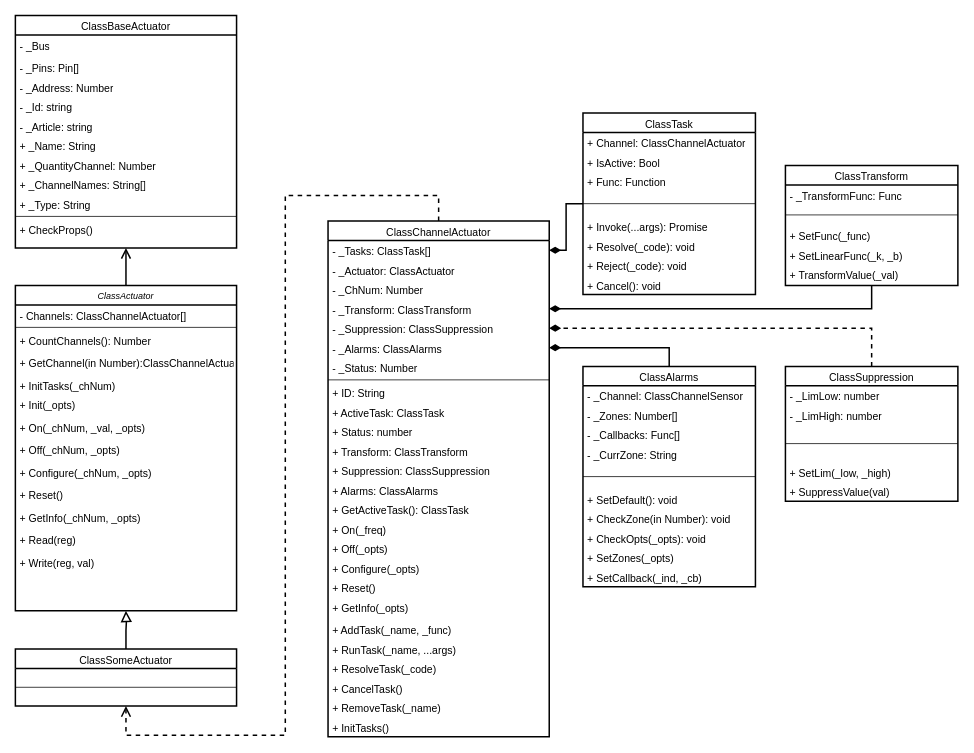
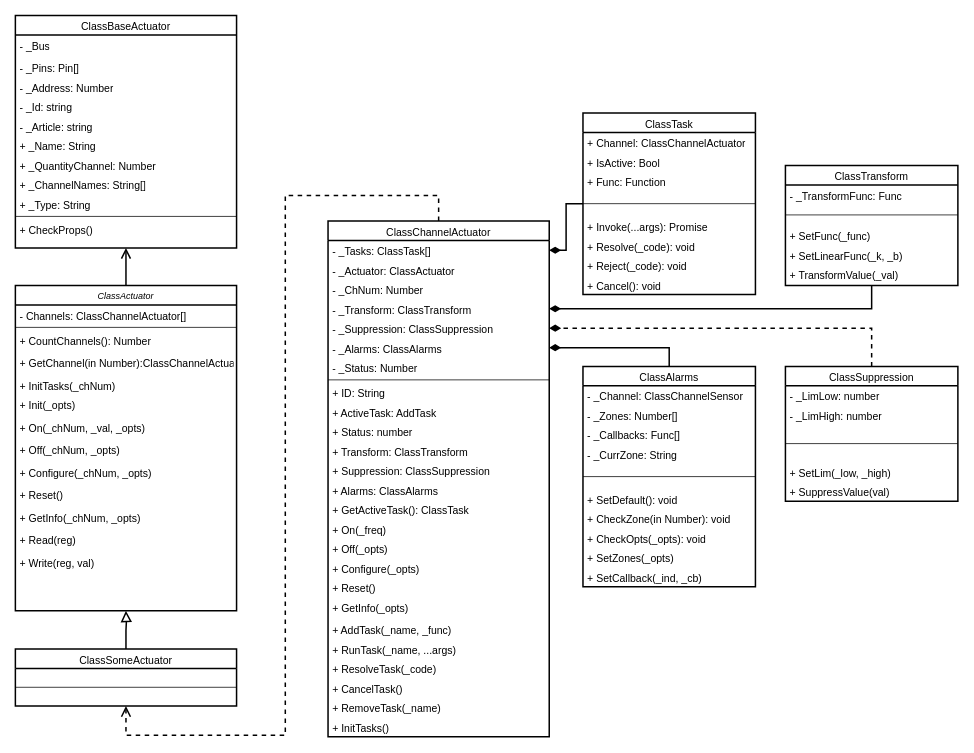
node "+ ActiveTask: ClassTask": label "+ ActiveTask: ClassTask" -> "+ ActiveTask: AddTask"
